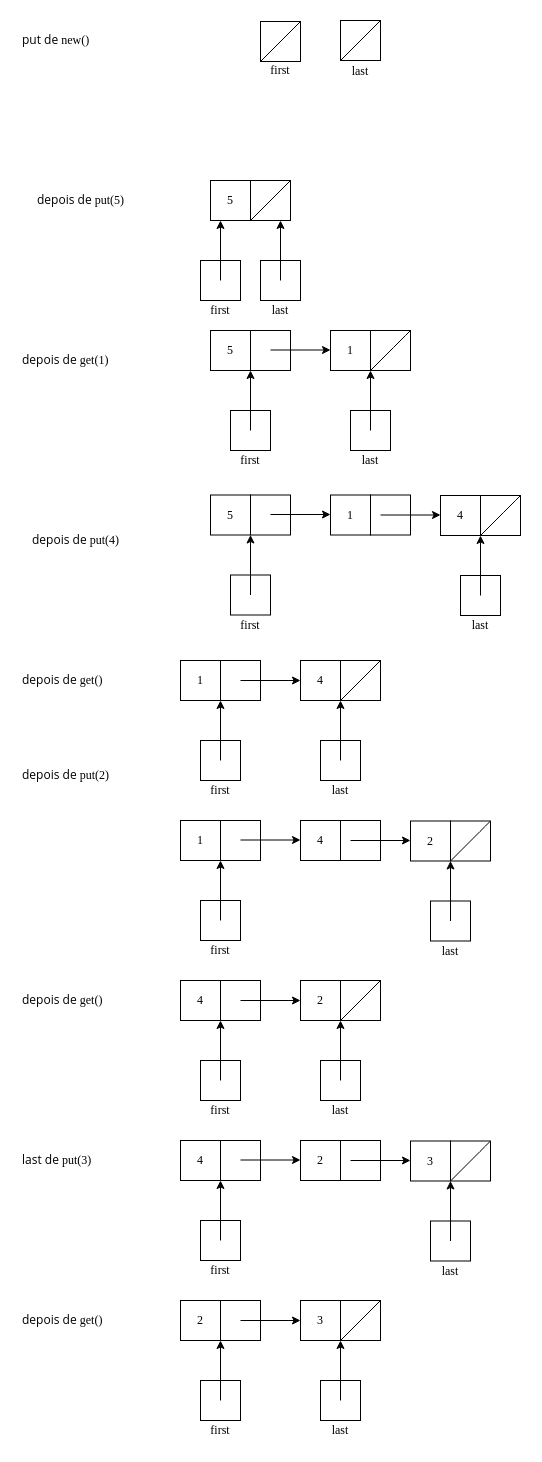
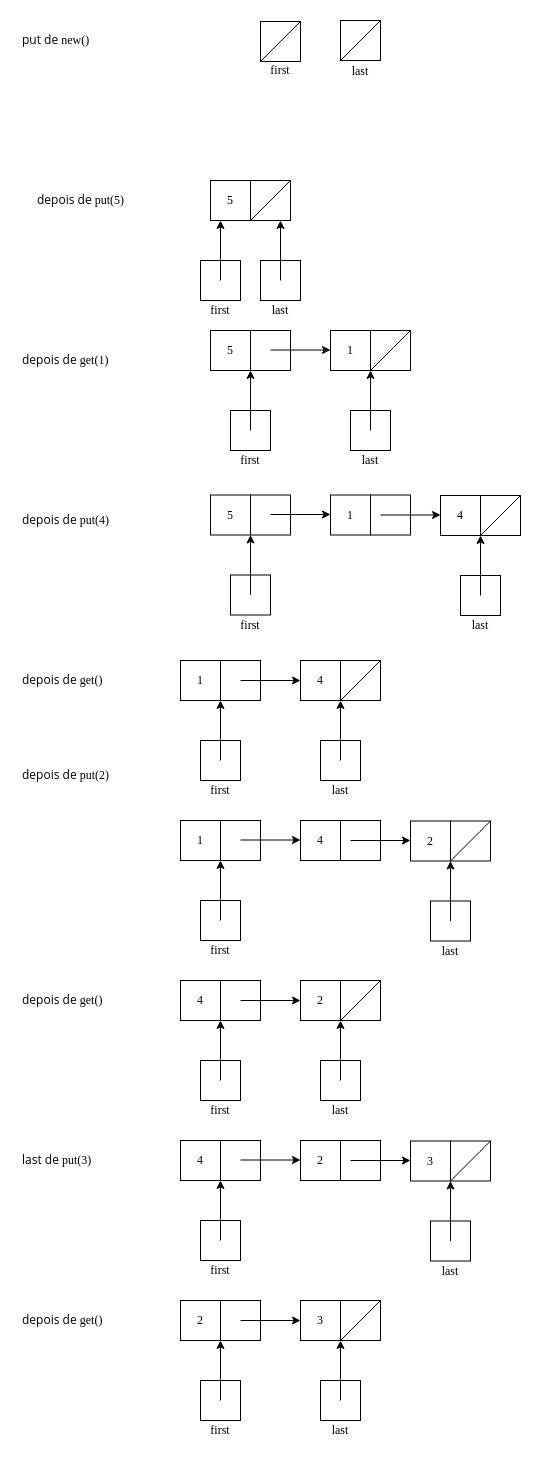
node "depois de put(4)": moved (111, 541) -> (101, 521)
